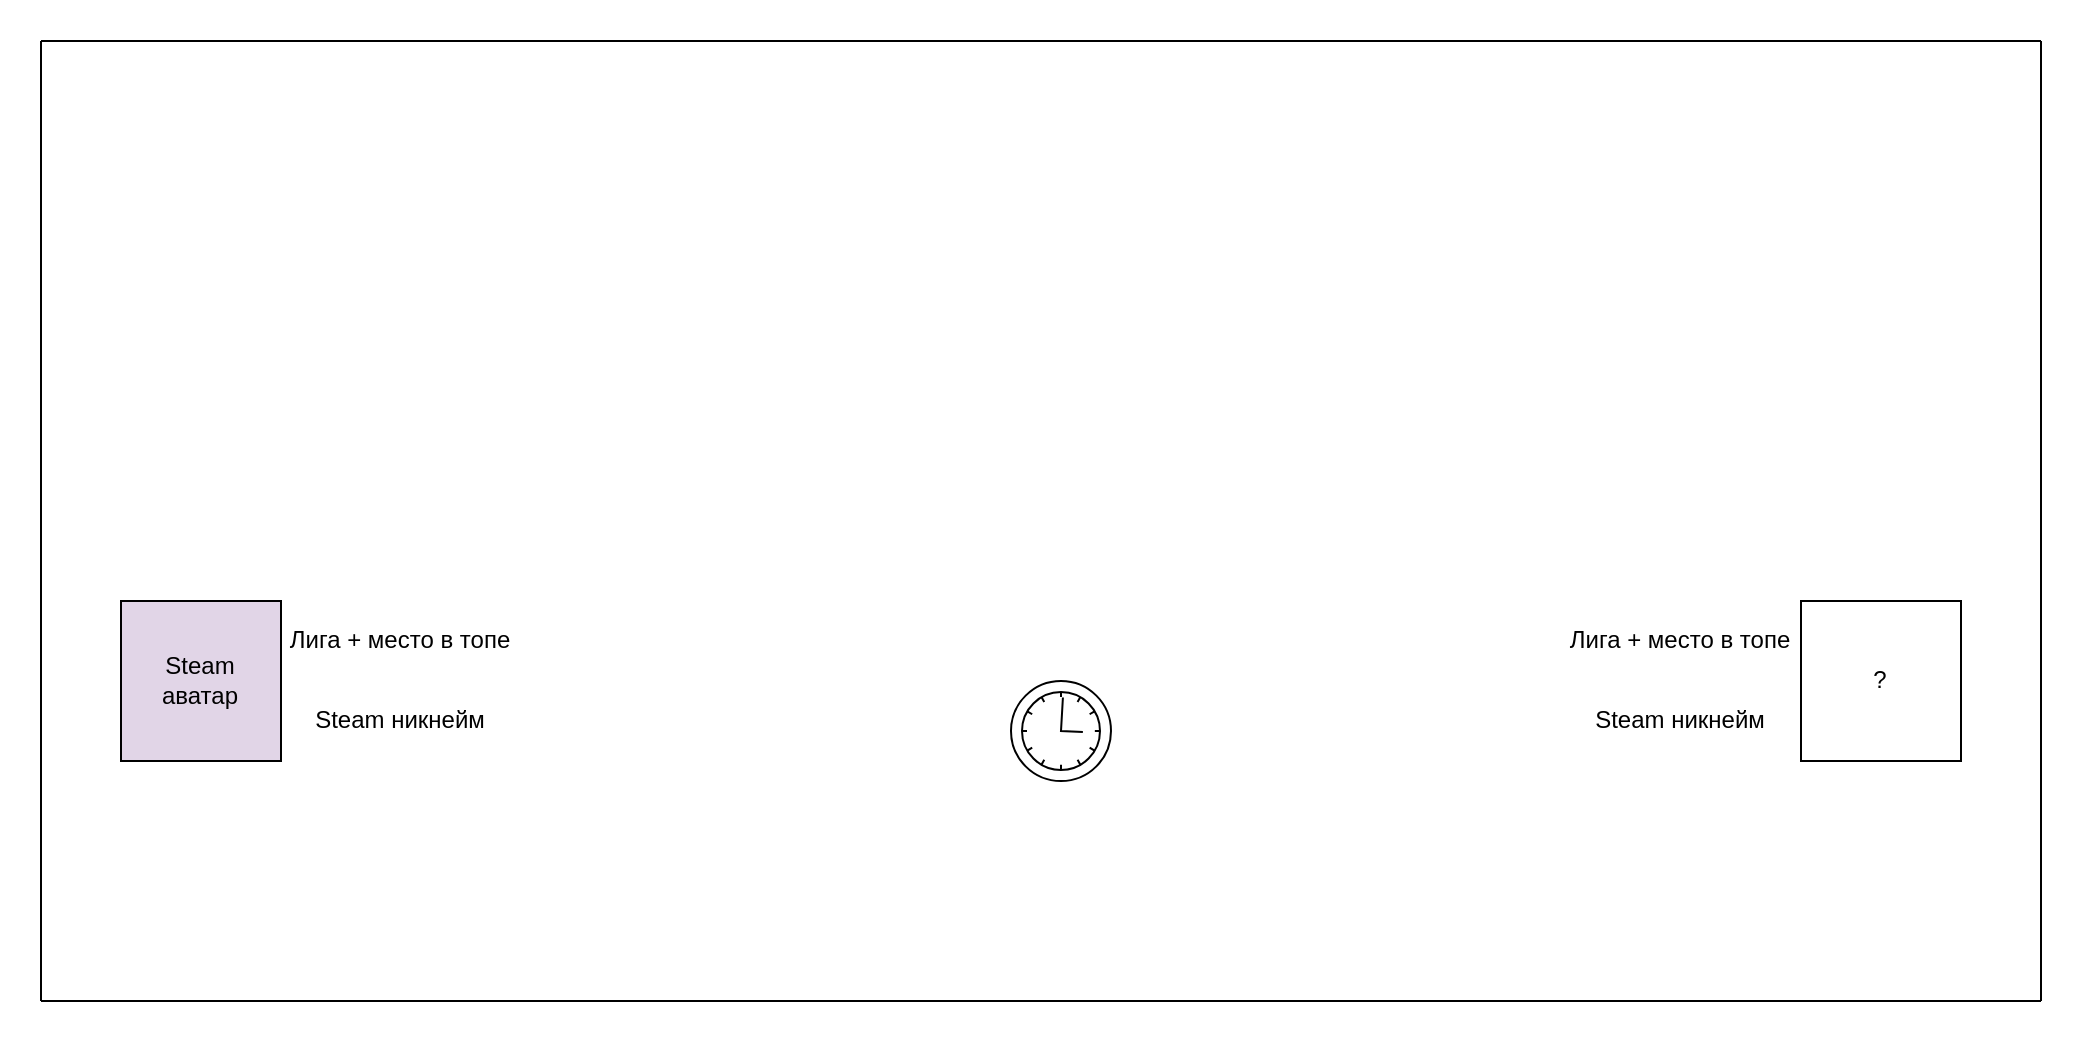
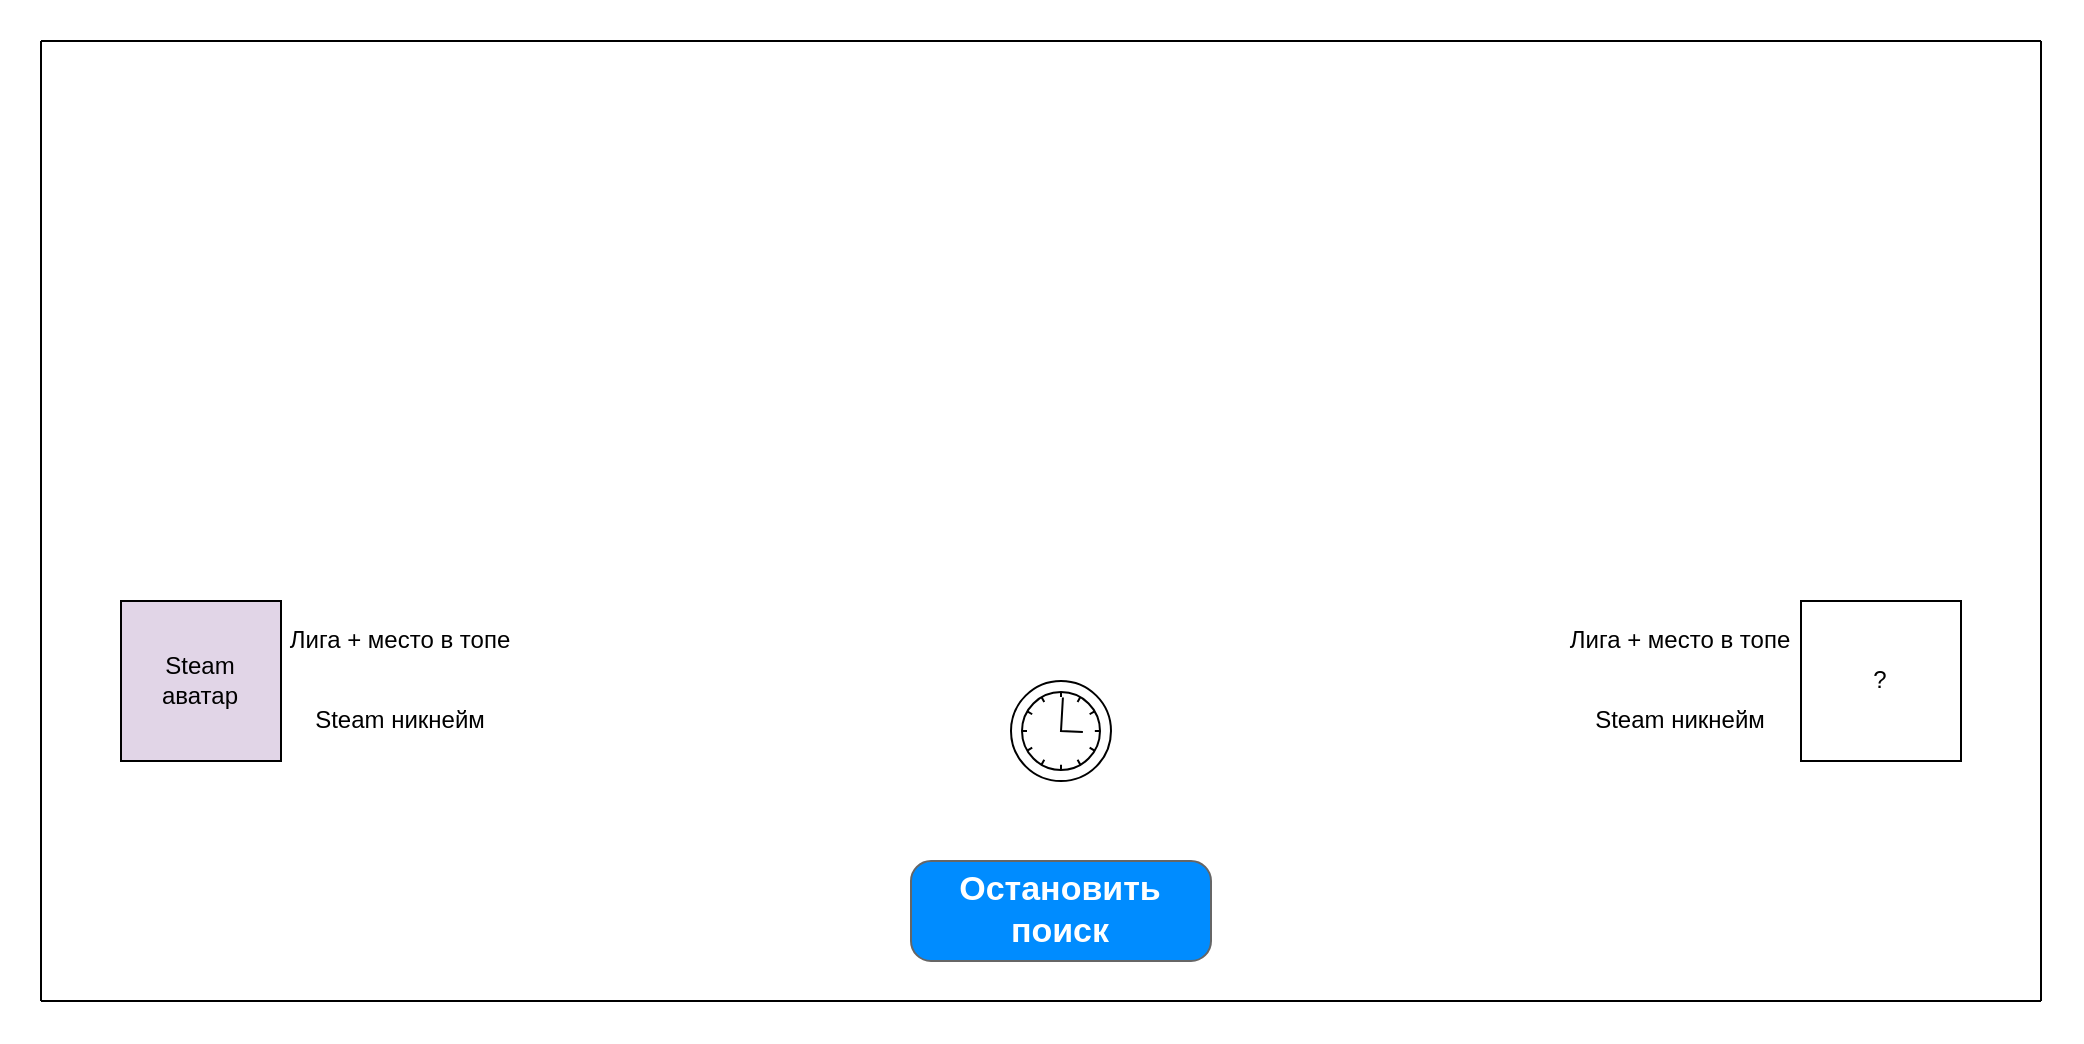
node "Остановить поиск": added
